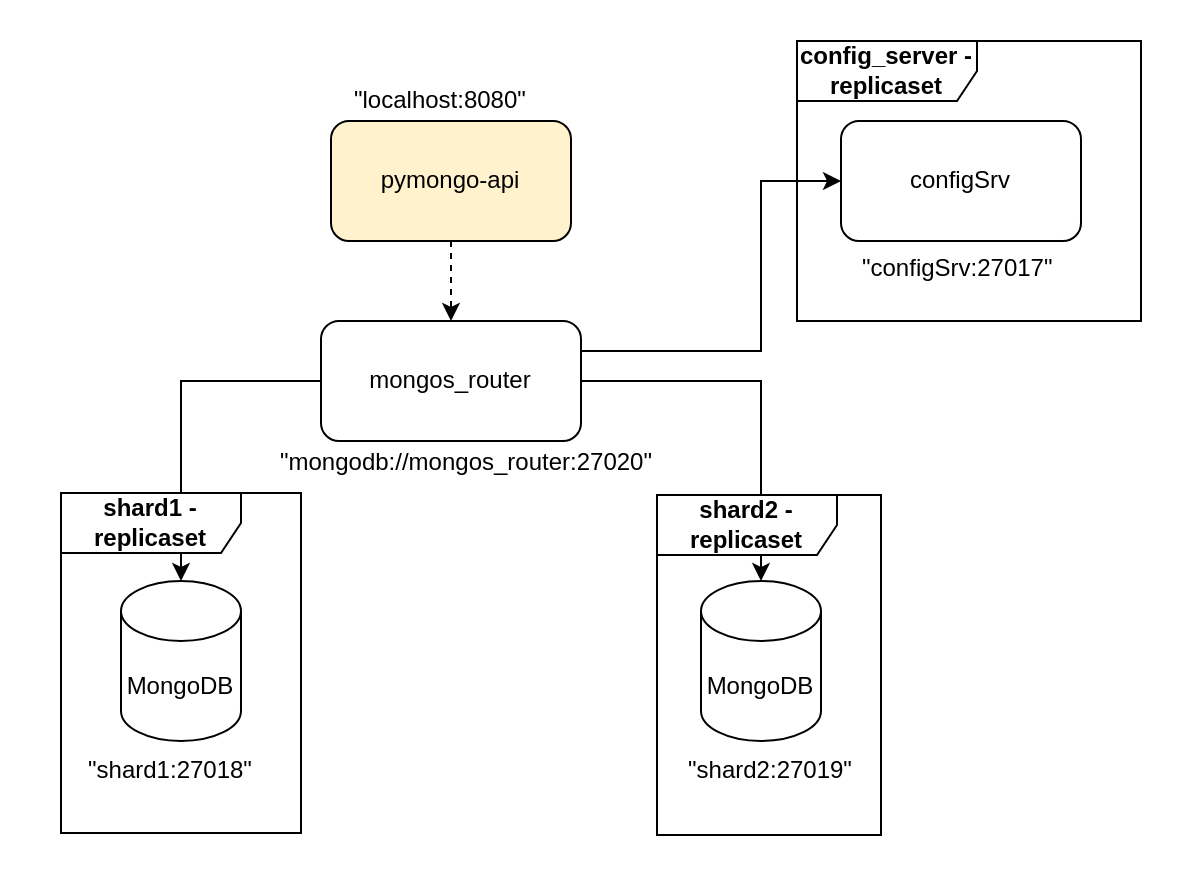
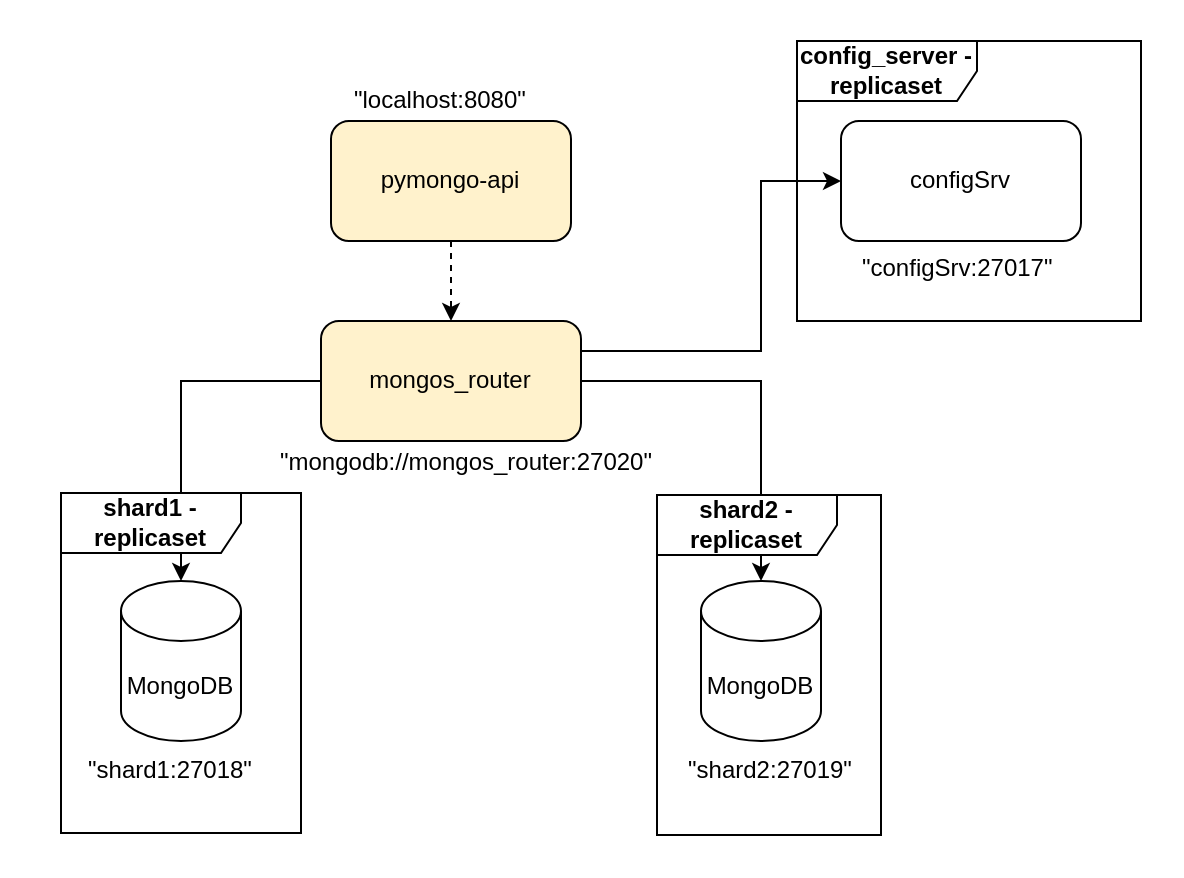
node "mongos_router": fillcolor #ffffff -> #fff2cc
